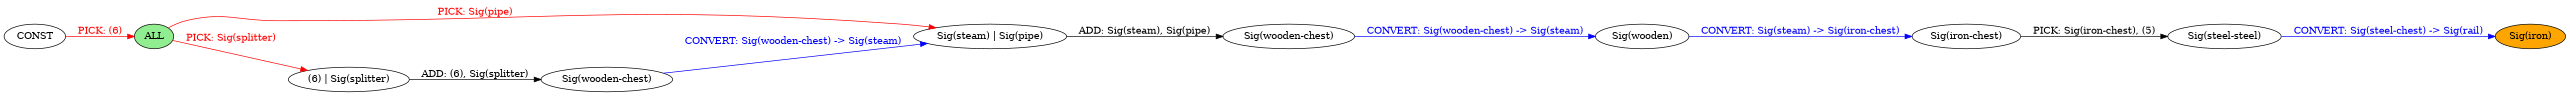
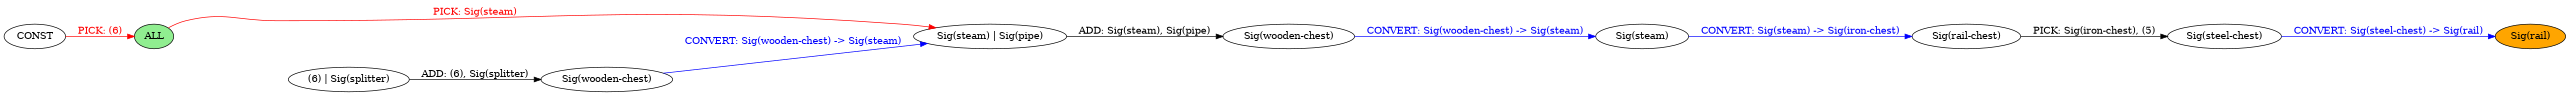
edge "ALL" -> "Sig(steam) | Sig(pipe)": label "PICK: Sig(pipe)" -> "PICK: Sig(steam)"
node "Sig(wooden)": label "Sig(wooden)" -> "Sig(steam)"
node "Sig(iron-chest)": label "Sig(iron-chest)" -> "Sig(rail-chest)"
node "Sig(steel-steel)": label "Sig(steel-steel)" -> "Sig(steel-chest)"
node "Sig(iron)": label "Sig(iron)" -> "Sig(rail)"
edge "ALL" -> "(6) | Sig(splitter)": removed, label "PICK: Sig(splitter)"
